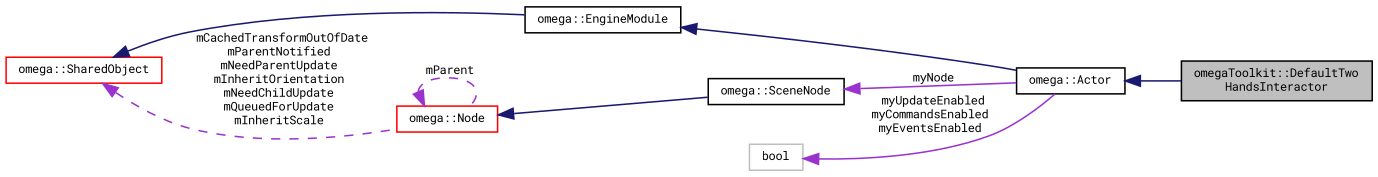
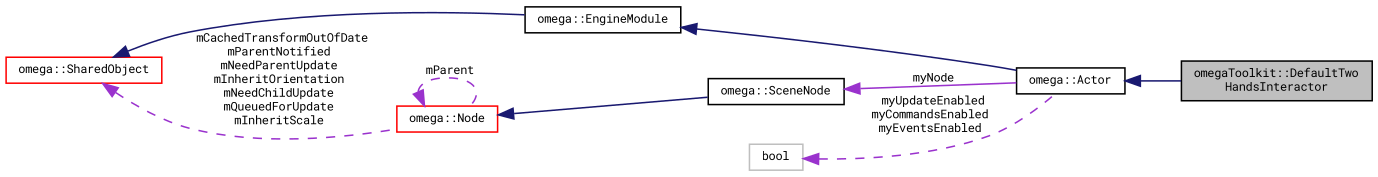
edge "omega::Actor" -> "bool": style solid -> dashed
